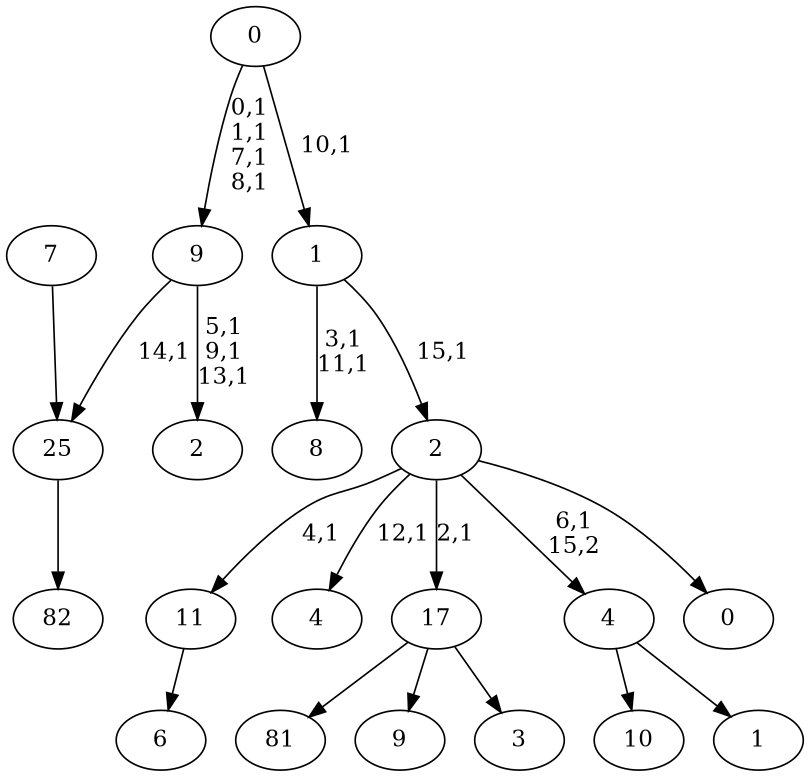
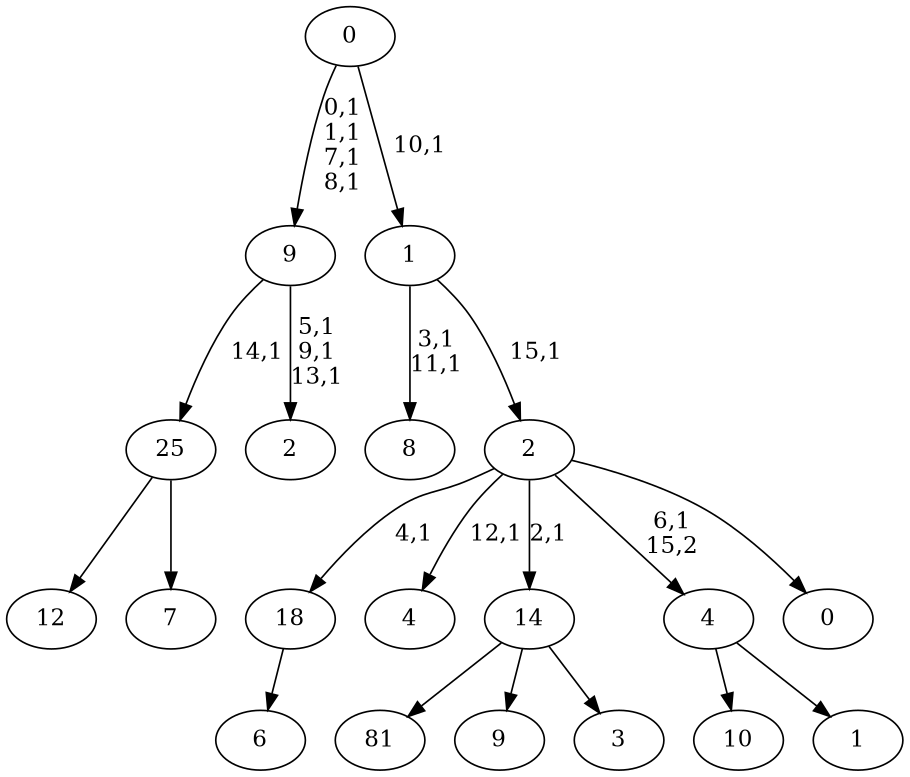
edge "7" -> "25": reversed
node "82": label "82" -> "12"
node "11": label "11" -> "18"
node "17": label "17" -> "14"
